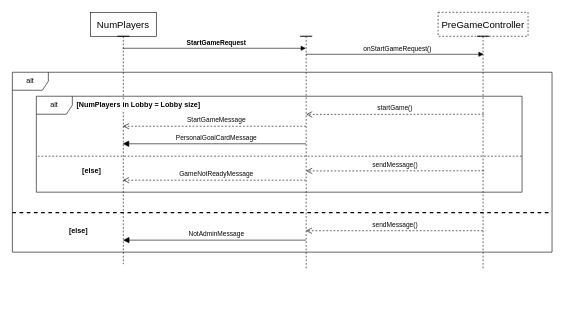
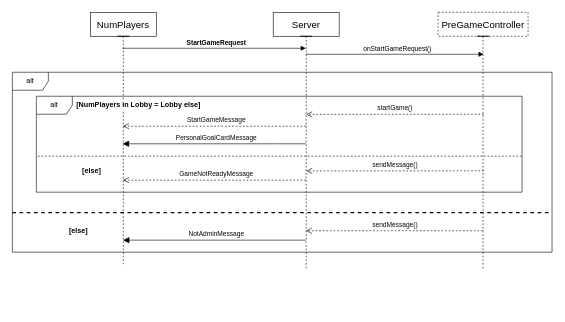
node "Server": added
node "[NumPlayers in Lobby = Lobby size]": label "[NumPlayers in Lobby = Lobby size]" -> "[NumPlayers in Lobby = Lobby else]"
